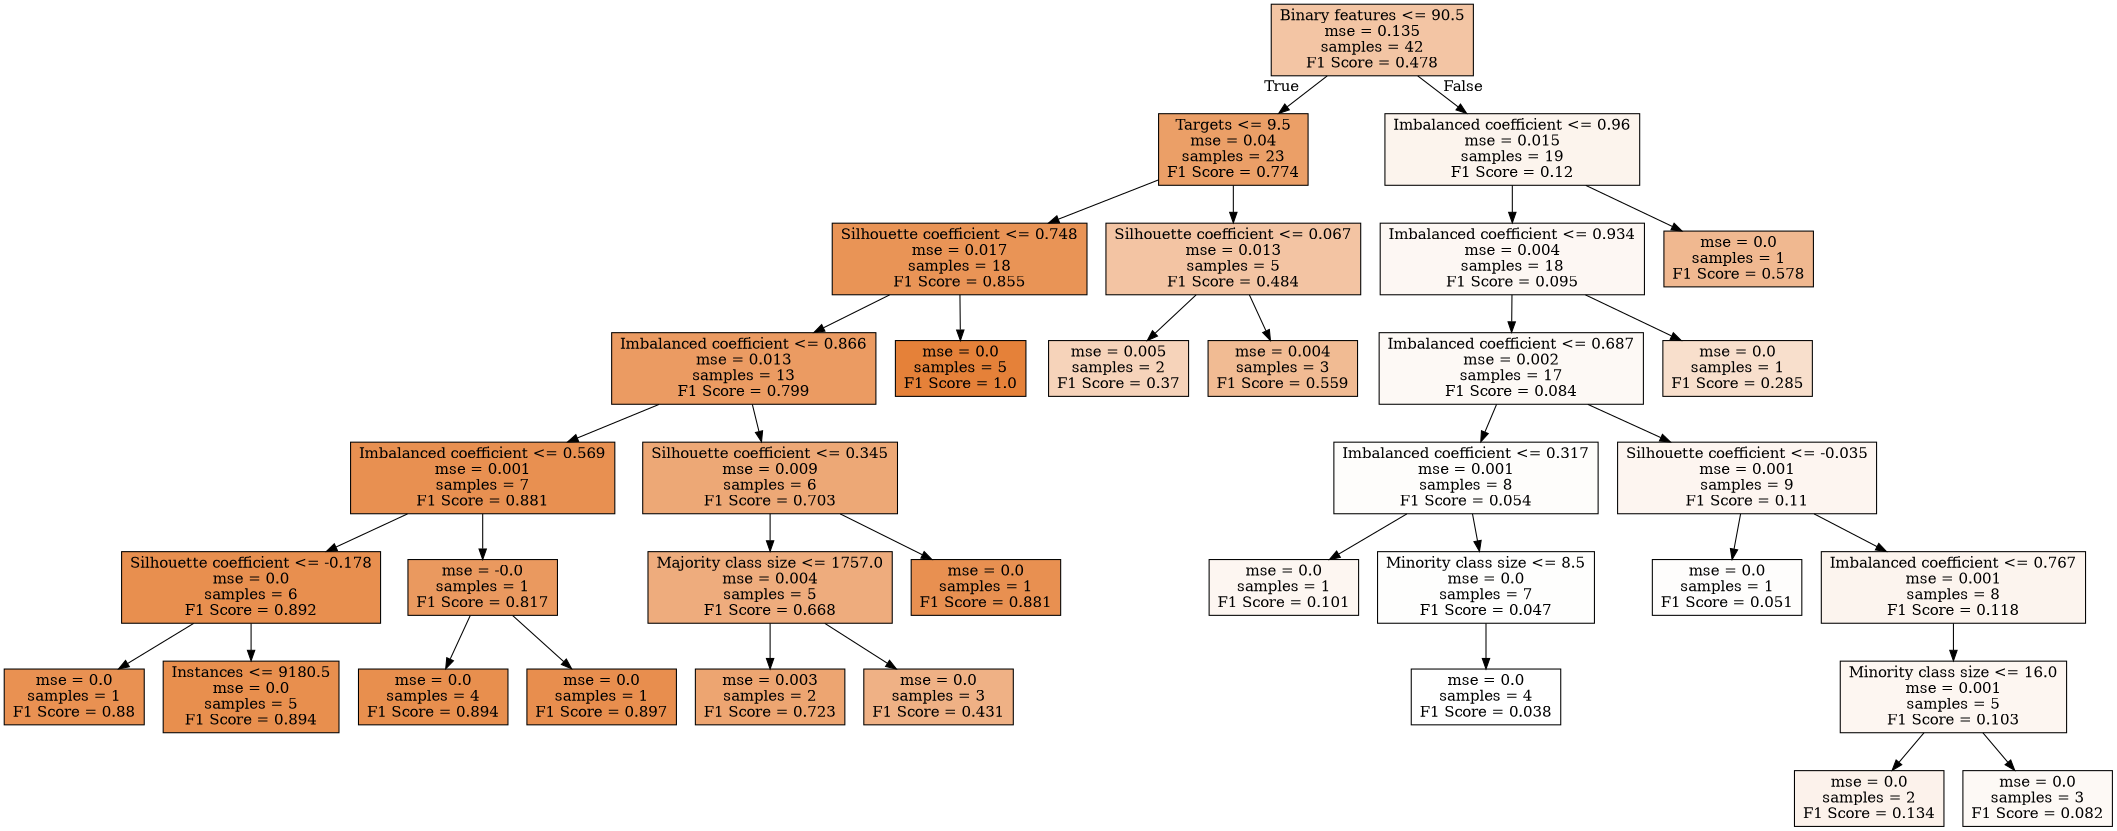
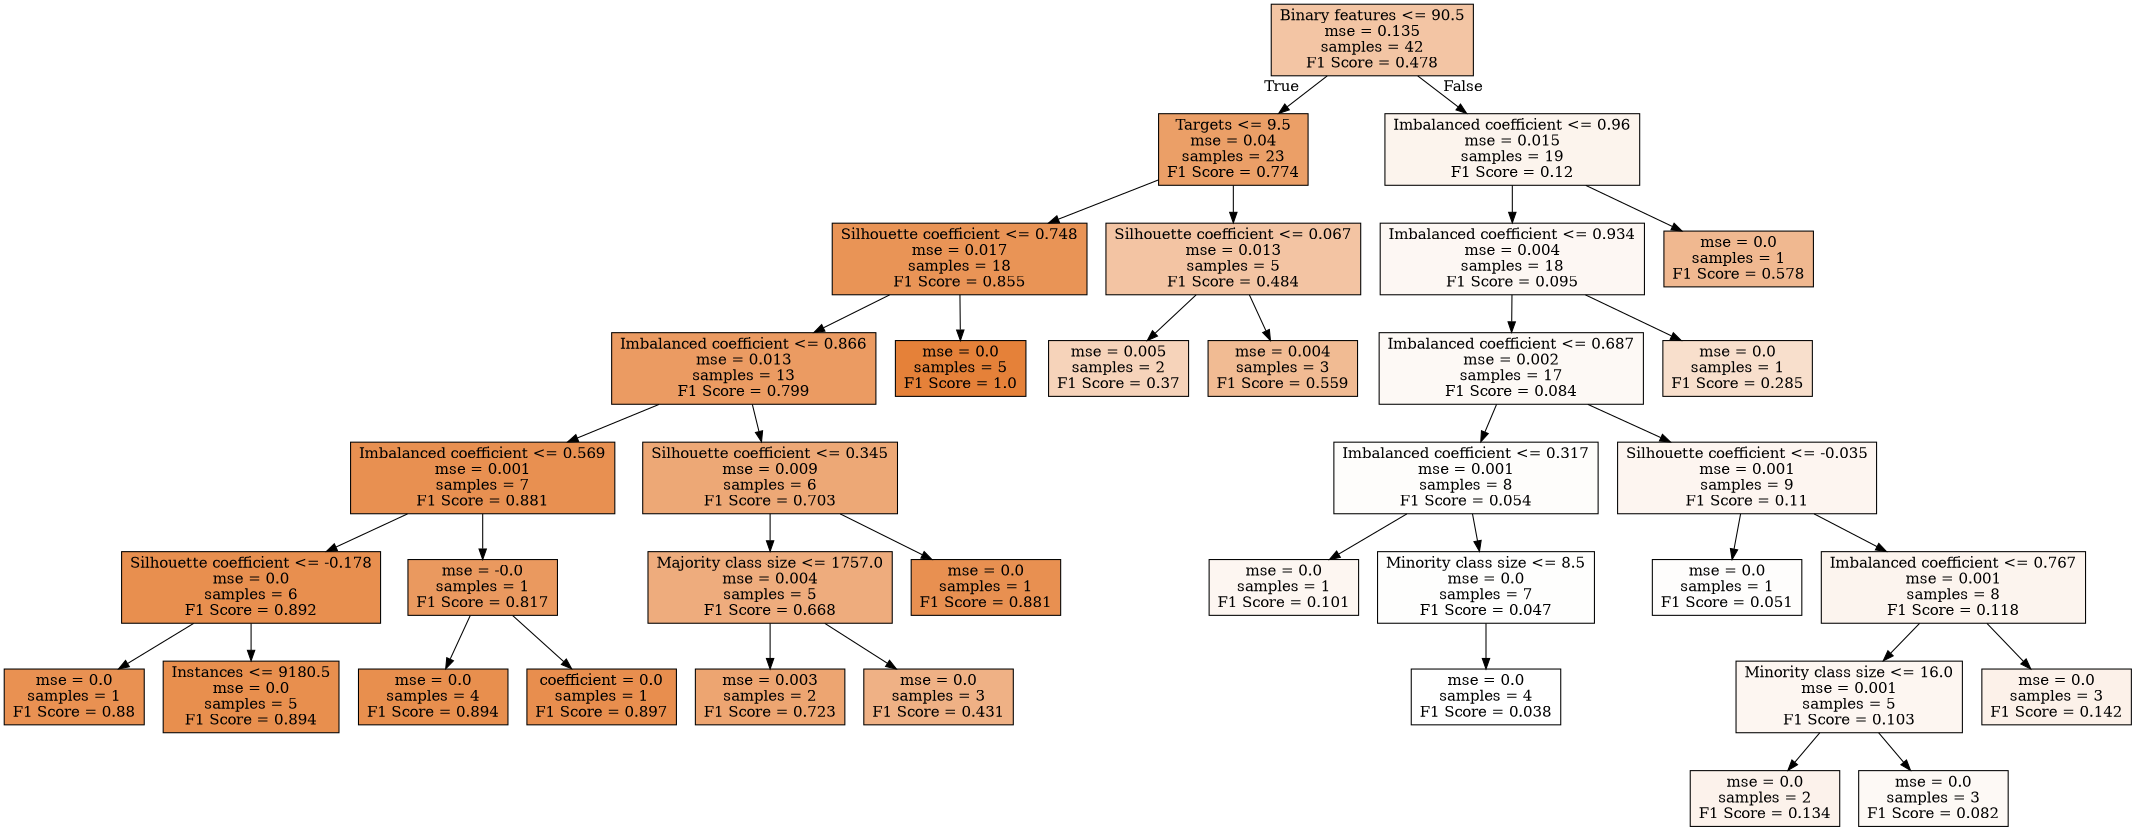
node "mse = 0.0 samples = 1 F1 Score = 0.897": label "mse = 0.0 samples = 1 F1 Score = 0.897" -> "coefficient = 0.0 samples = 1 F1 Score = 0.897"
node "mse = 0.0 samples = 3 F1 Score = 0.142": added
